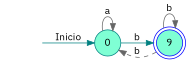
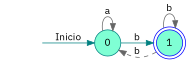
node "9": label "9" -> "1"
